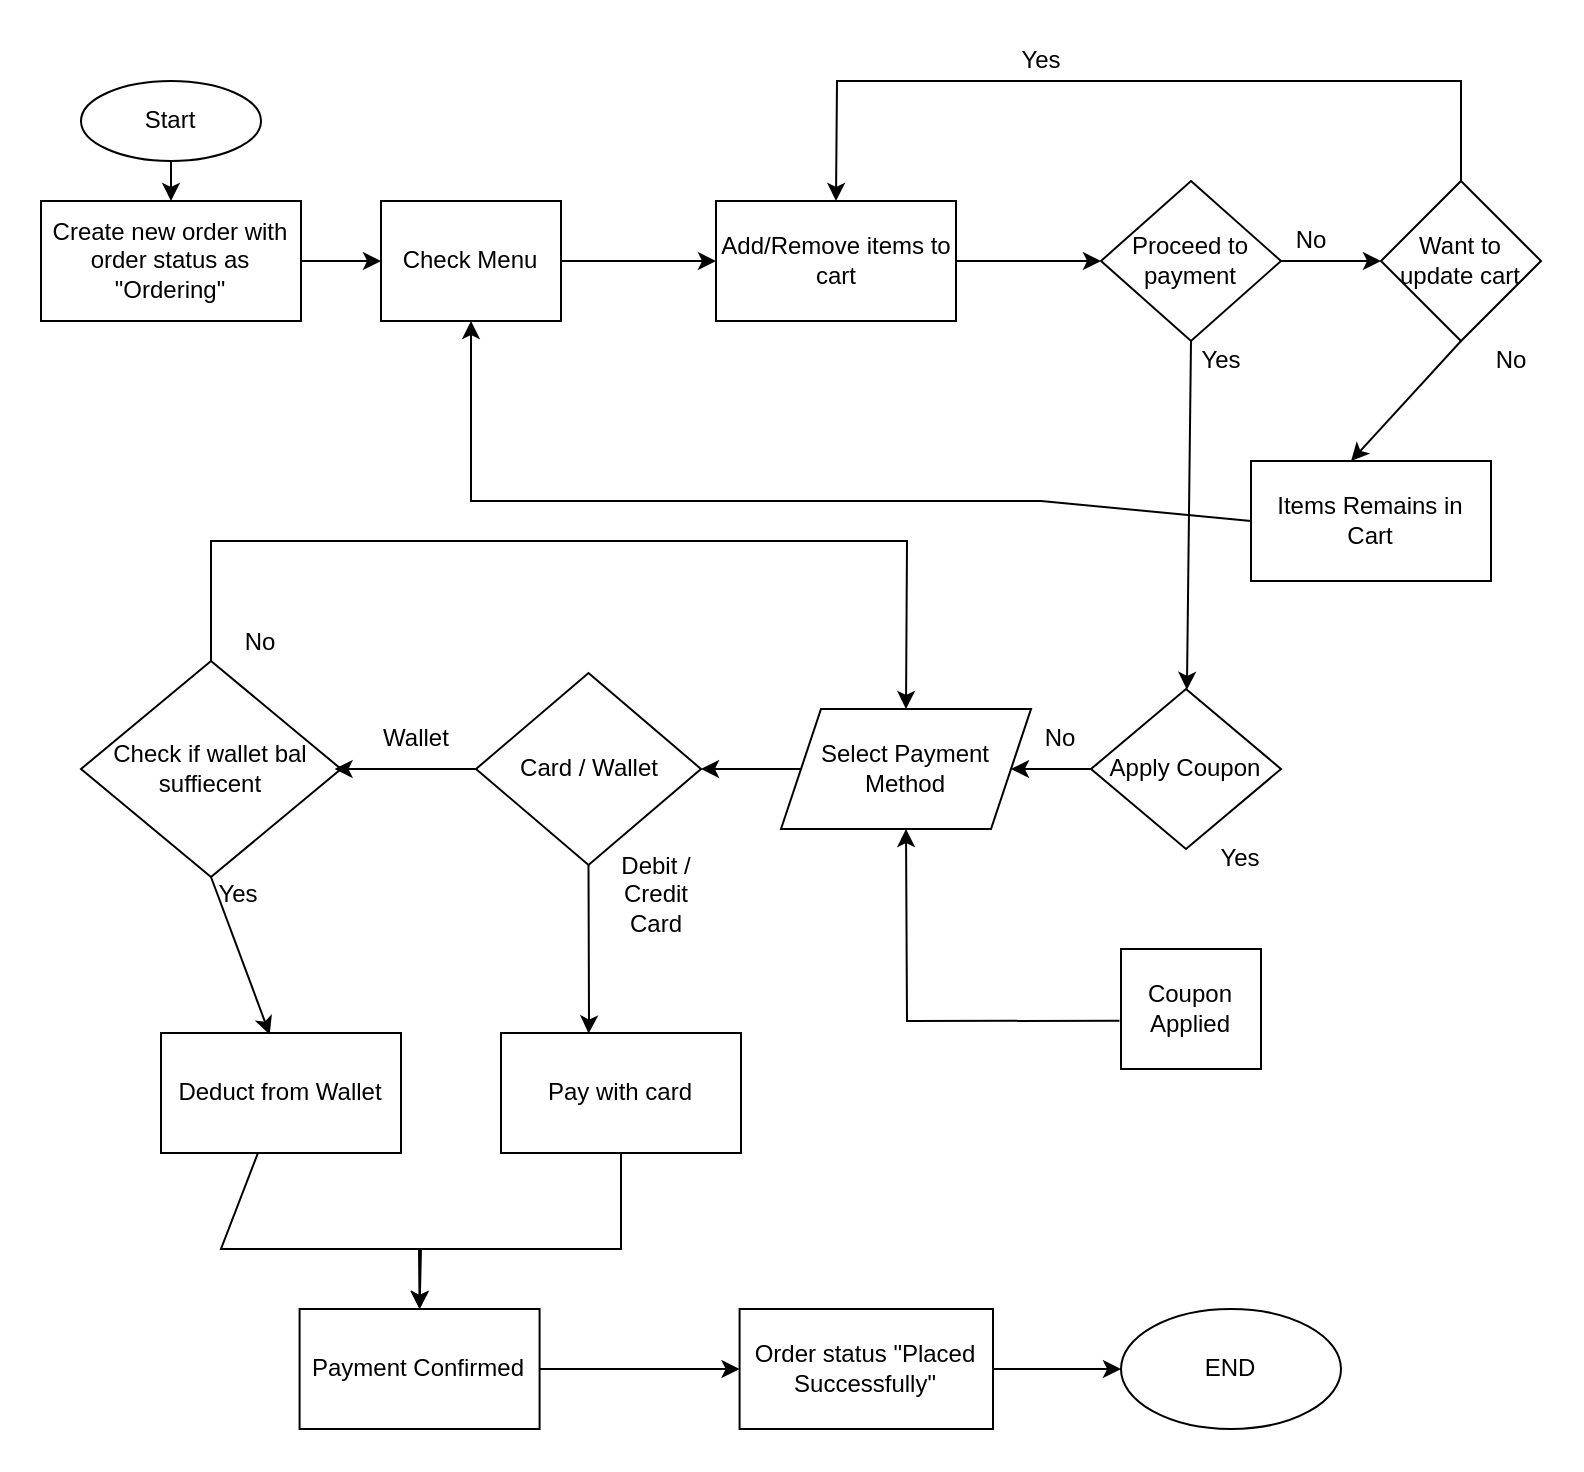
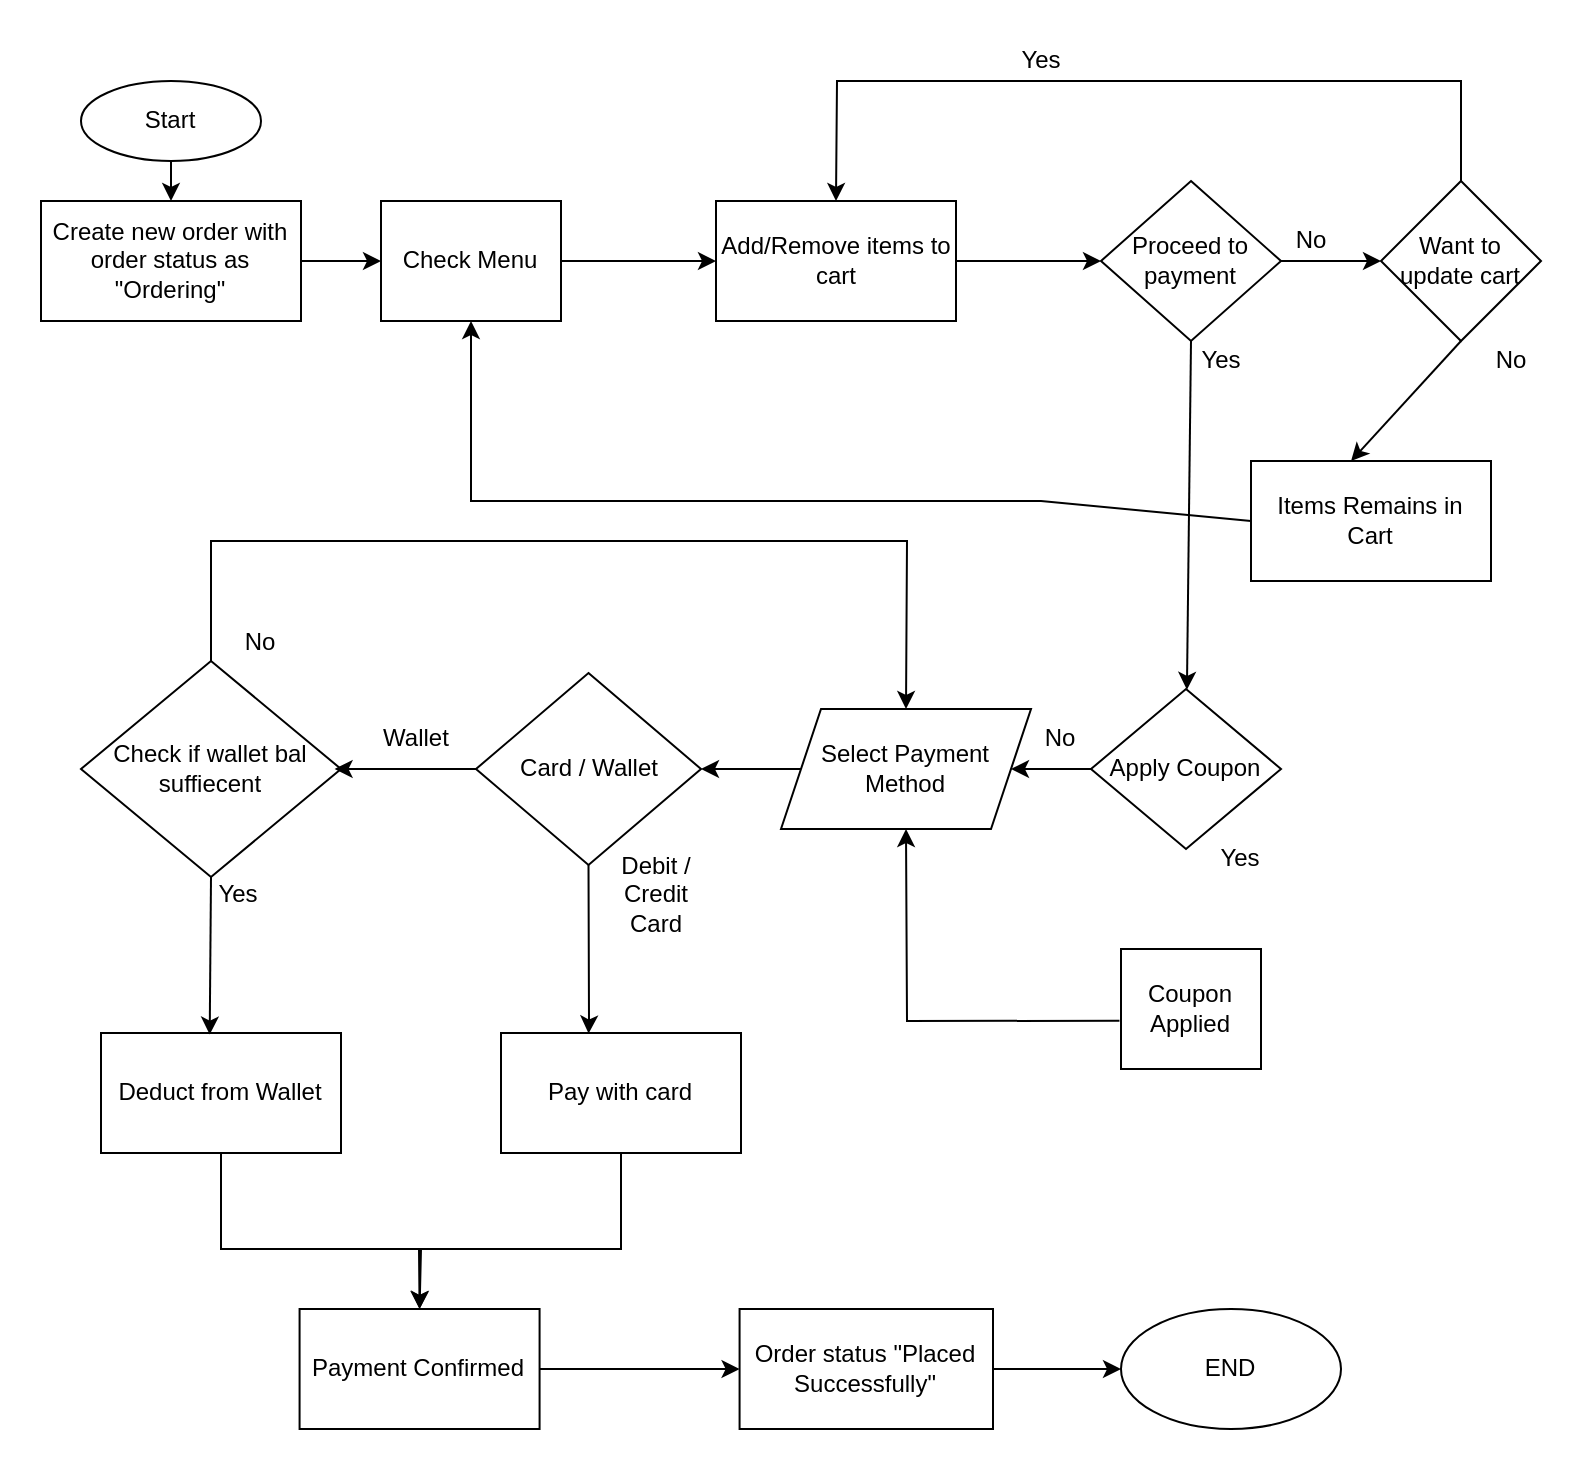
node "Deduct from Wallet": moved (281, 1093) -> (221, 1093)
